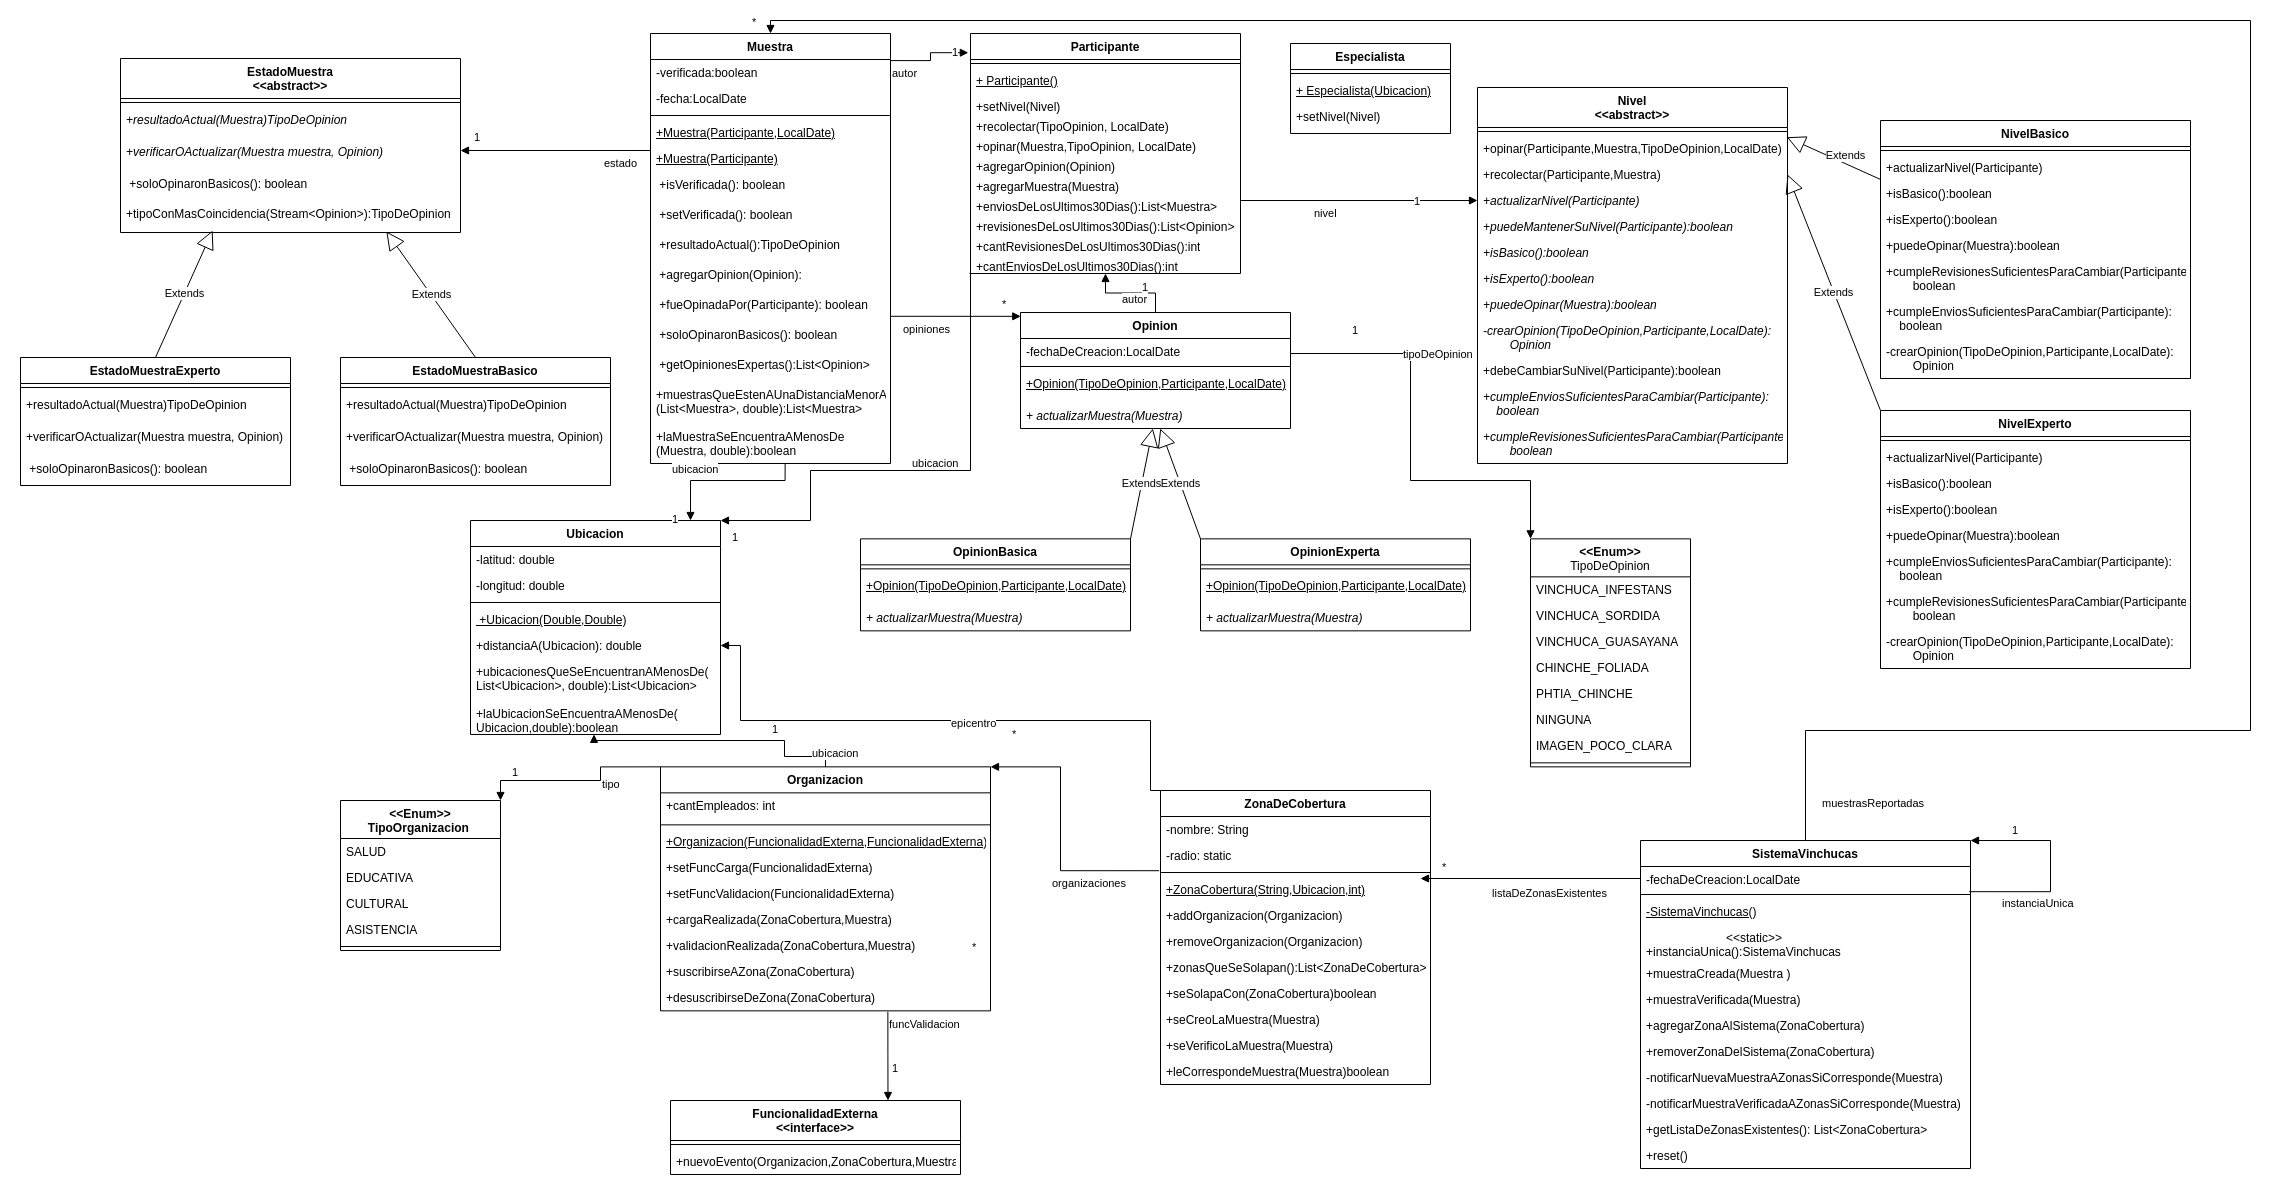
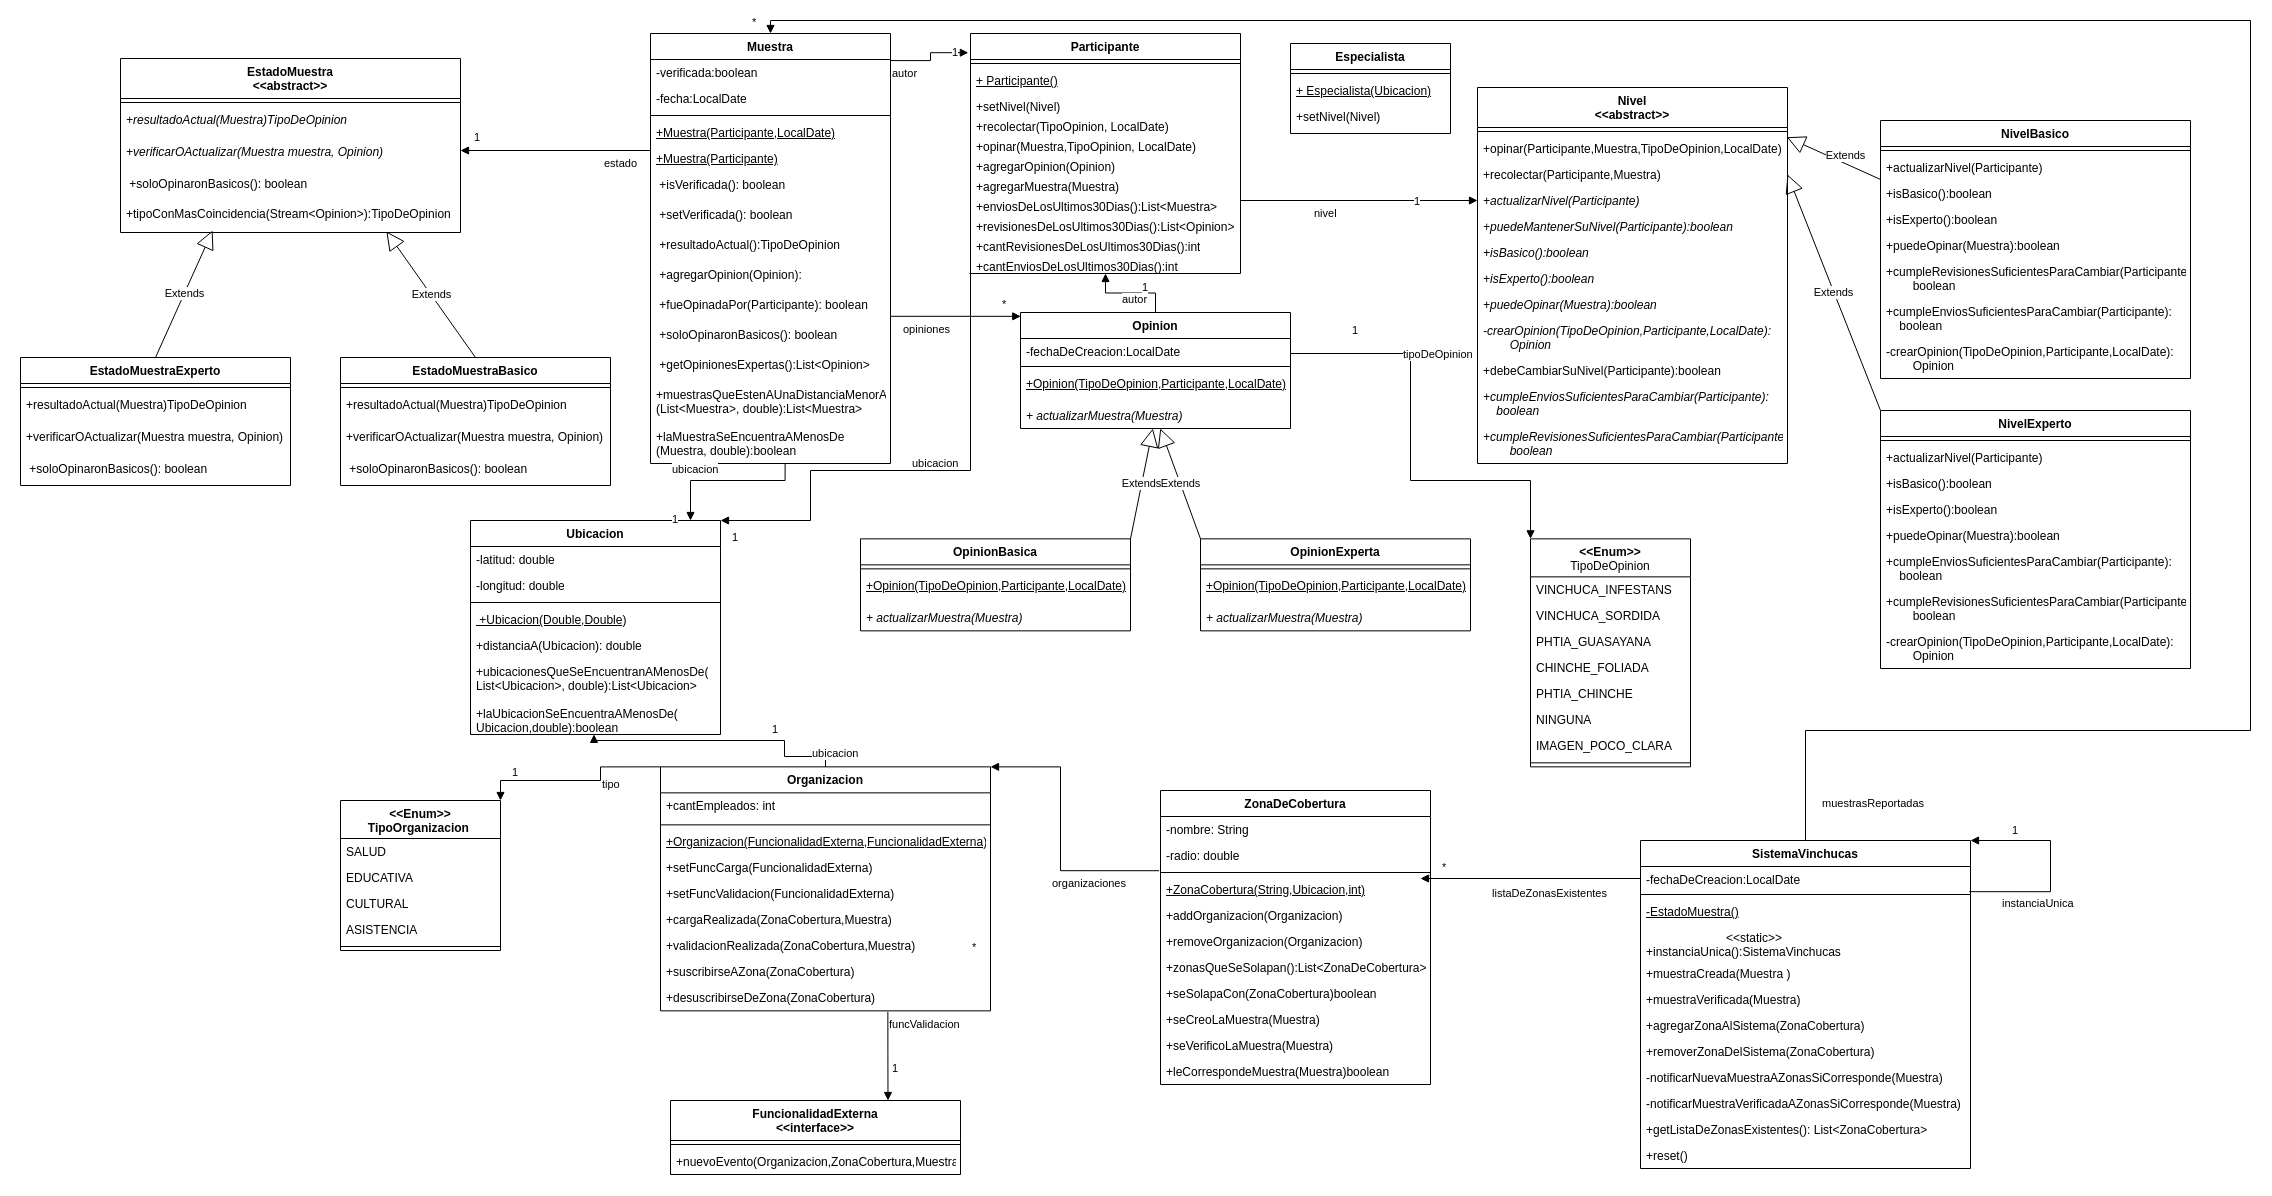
node "VINCHUCA_GUASAYANA": label "VINCHUCA_GUASAYANA" -> "PHTIA_GUASAYANA"
edge "ZonaDeCobertura" -> "+distanciaA(Ubicacion): double": removed, labels "*", "epicentro"
node "-radio: static": label "-radio: static" -> "-radio: double"
node "-SistemaVinchucas()": label "-SistemaVinchucas()" -> "-EstadoMuestra()"
